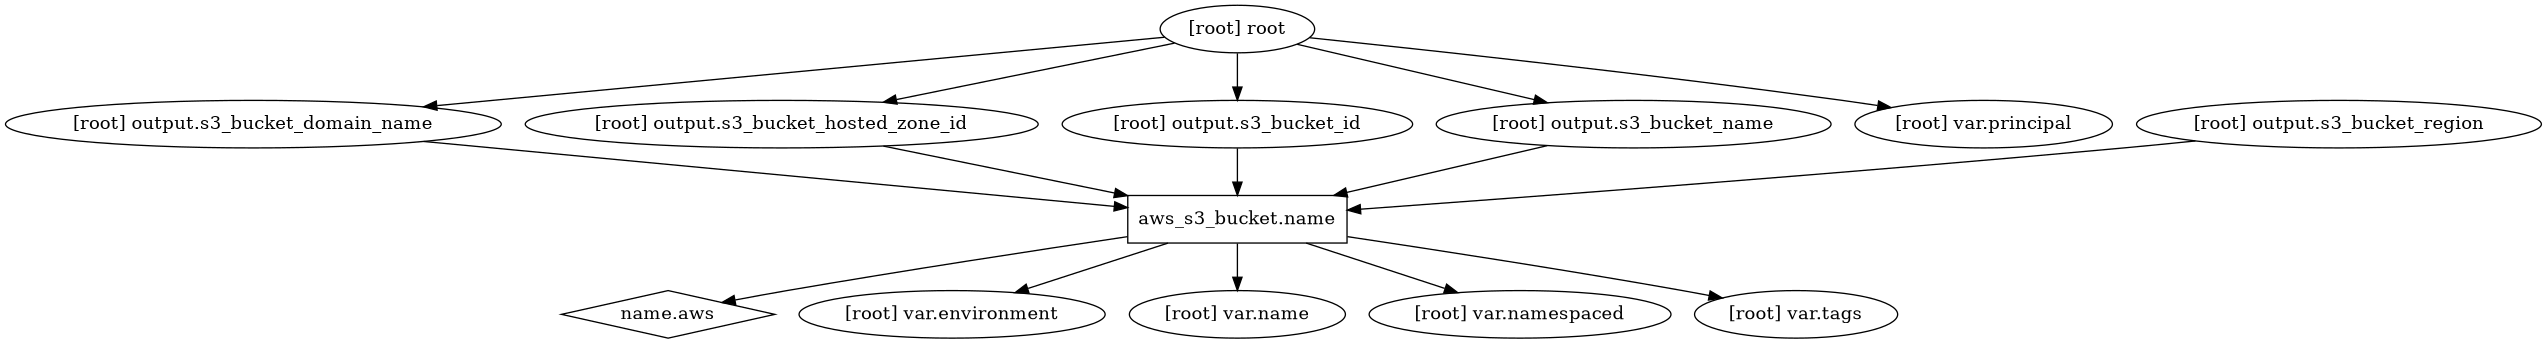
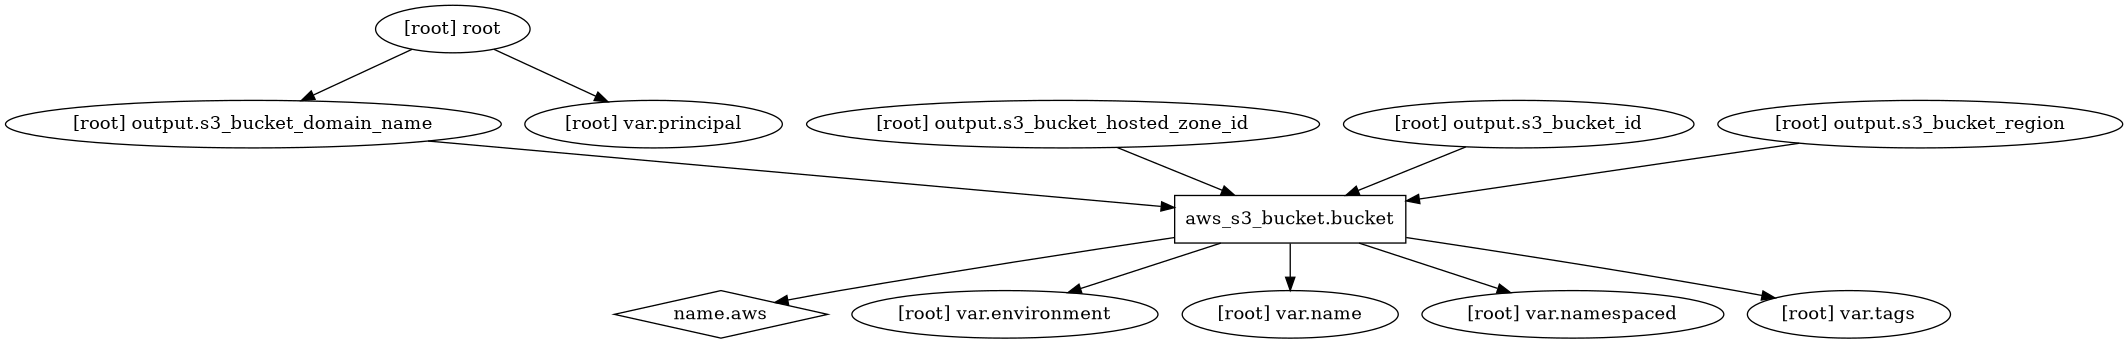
edge "[root] root" -> "[root] output.s3_bucket_id": removed
edge "[root] root" -> "[root] output.s3_bucket_hosted_zone_id": removed
node "[root] output.s3_bucket_name": removed
node "aws_s3_bucket.name": label "aws_s3_bucket.name" -> "aws_s3_bucket.bucket"
